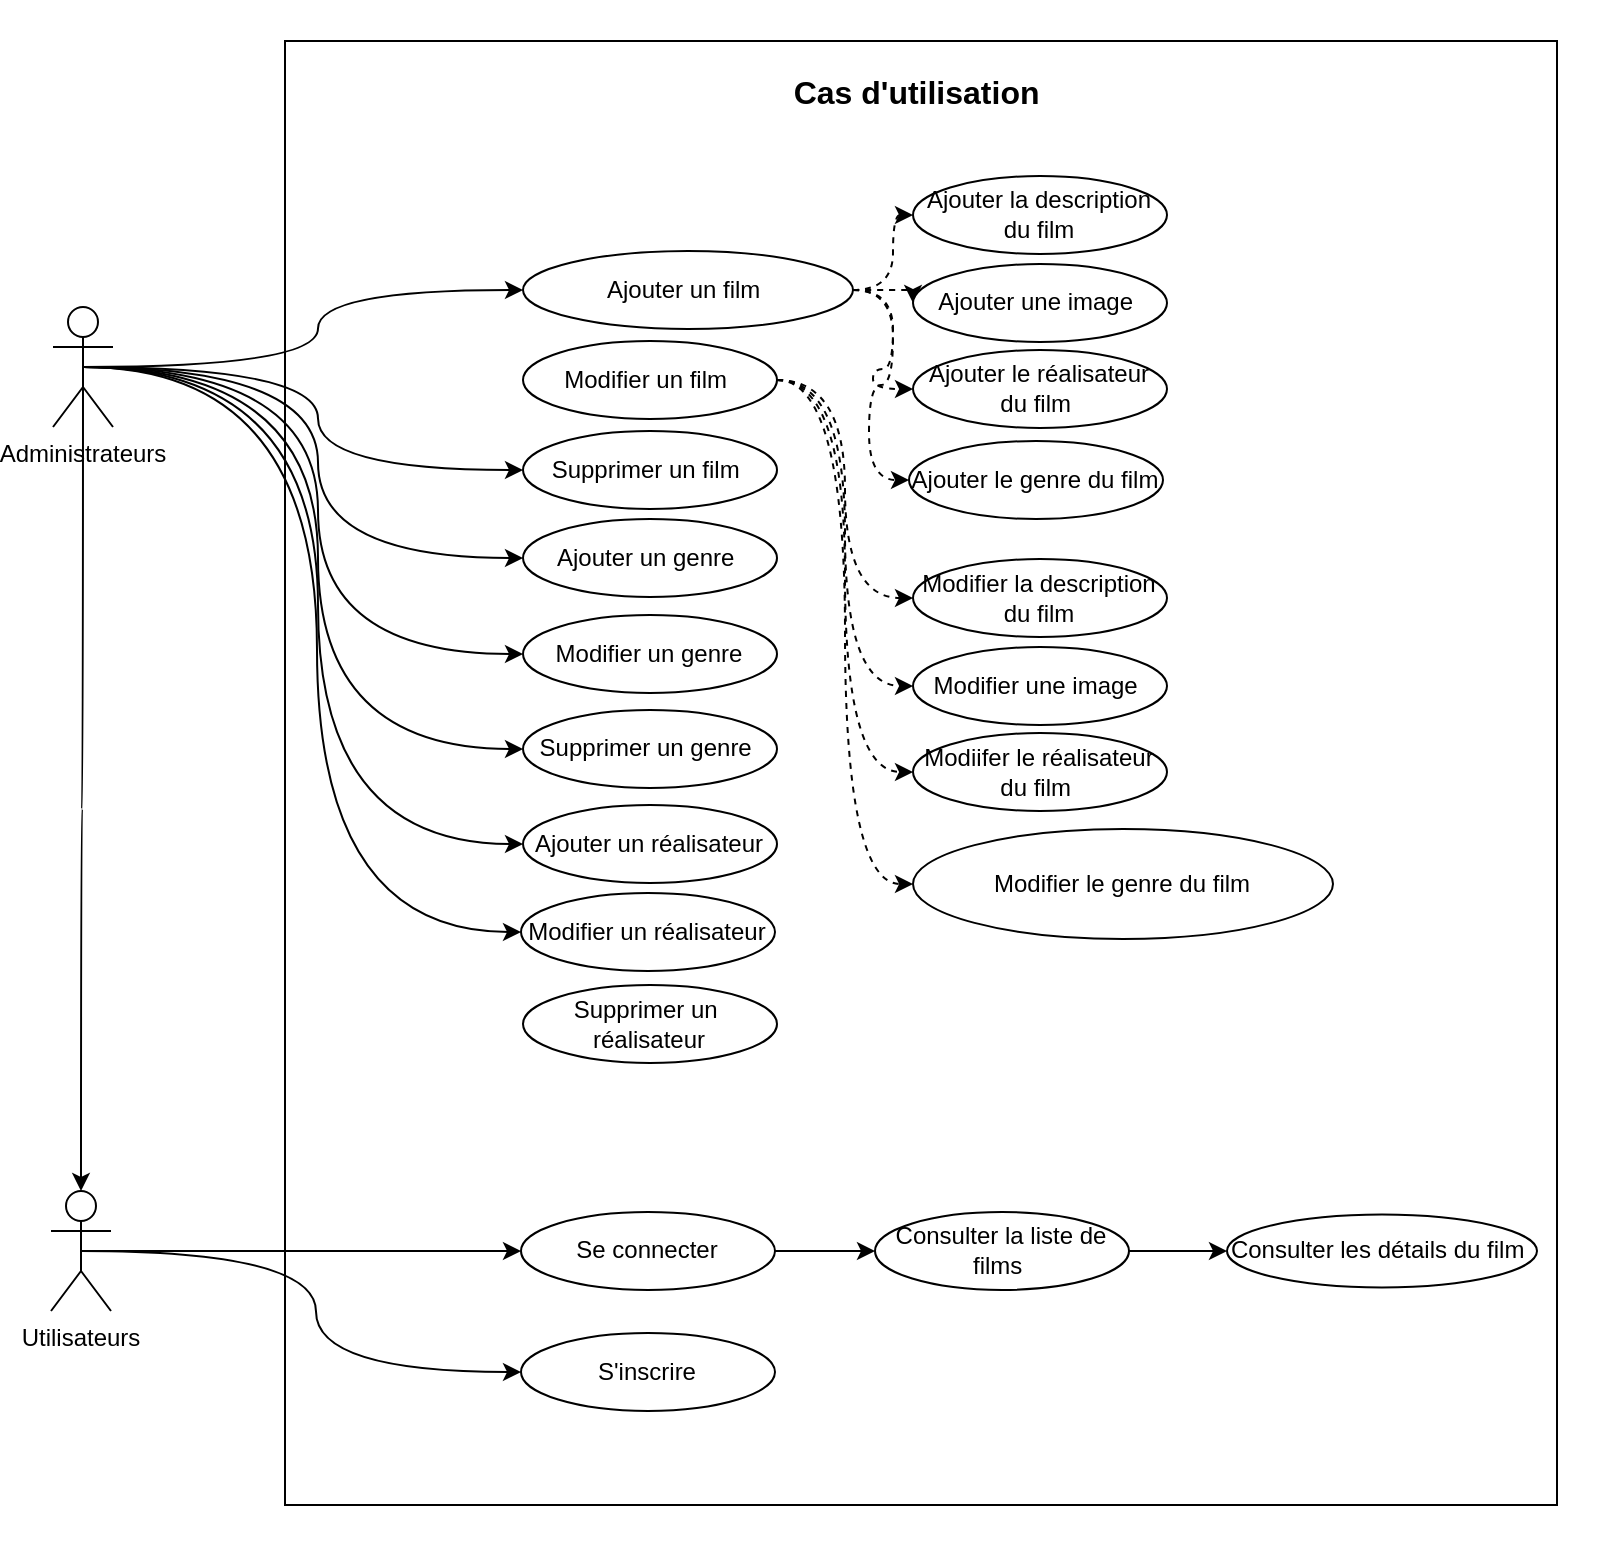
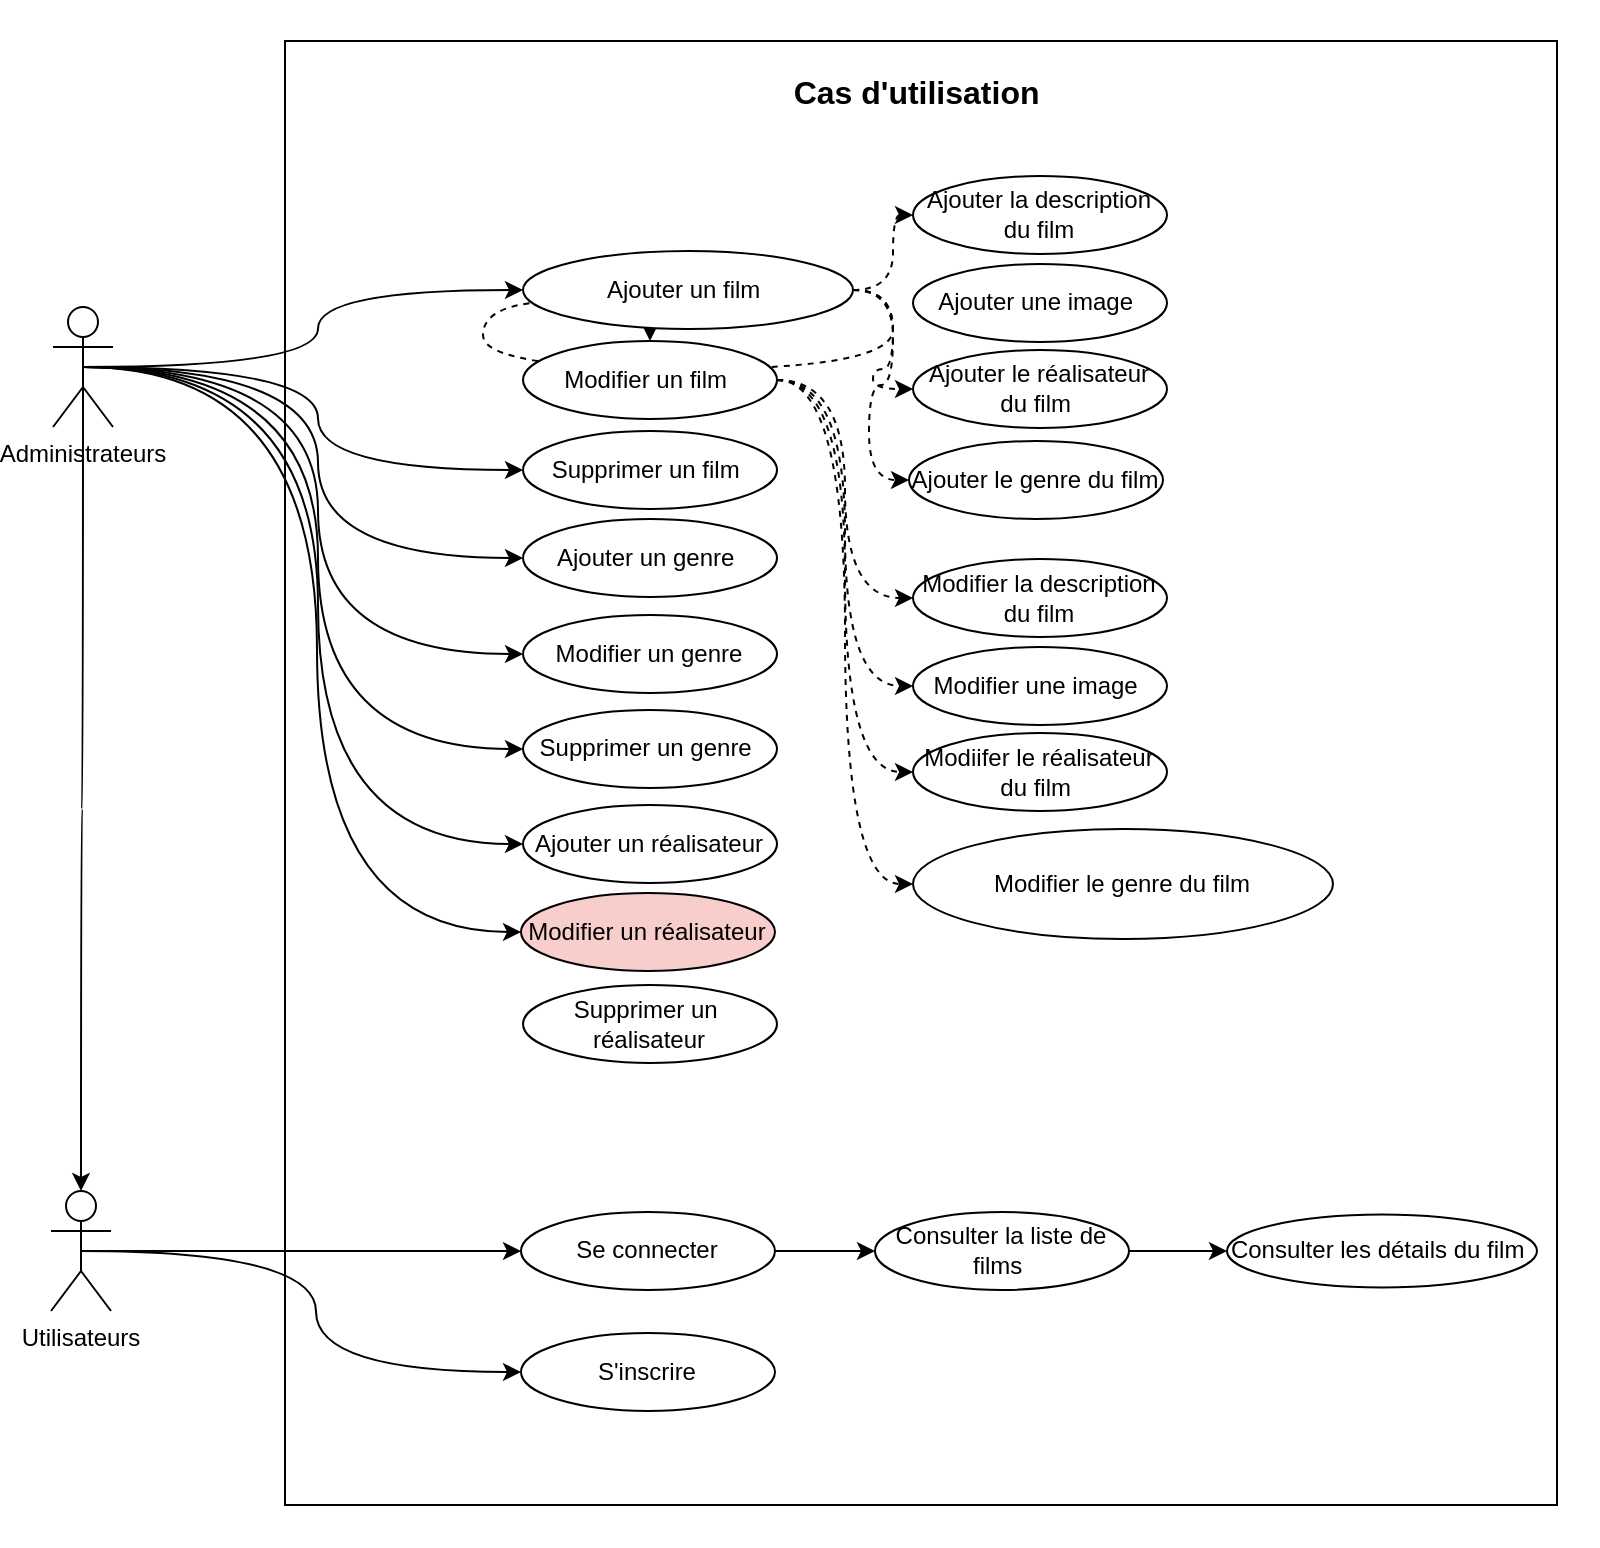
edge "Ajouter un film" -> "Ajouter une image": now "Ajouter un film" -> "Modifier un film"
node "Modifier un réalisateur": fillcolor #ffffff -> #f8cecc
